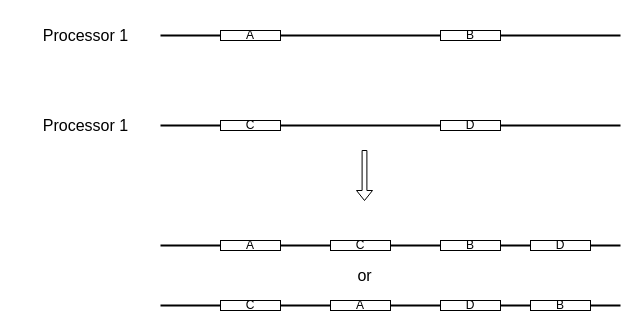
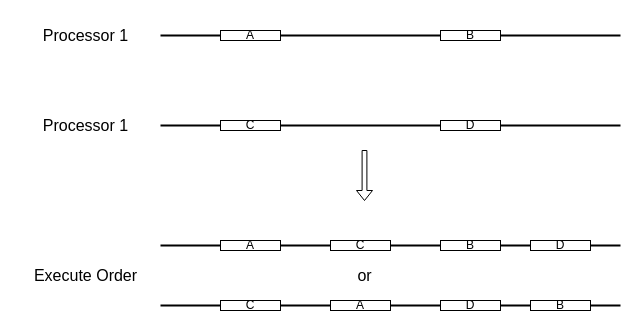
node "Execute Order": added
